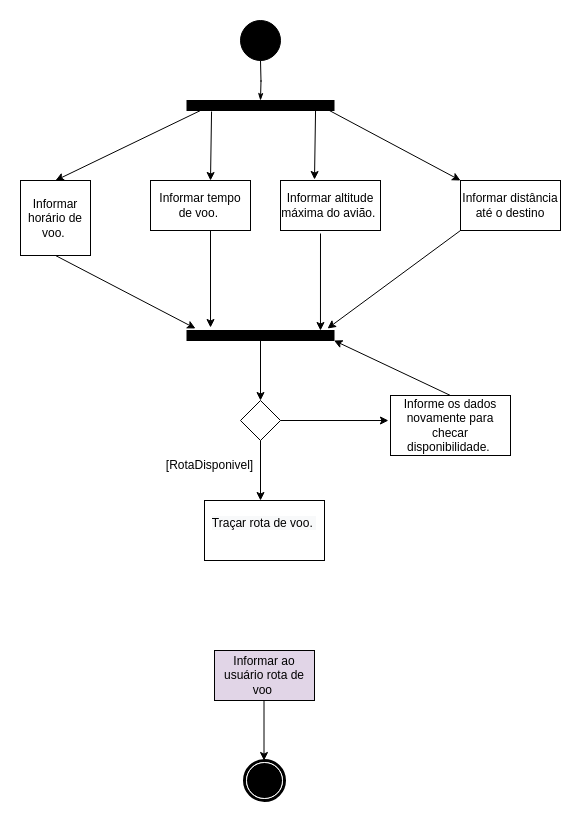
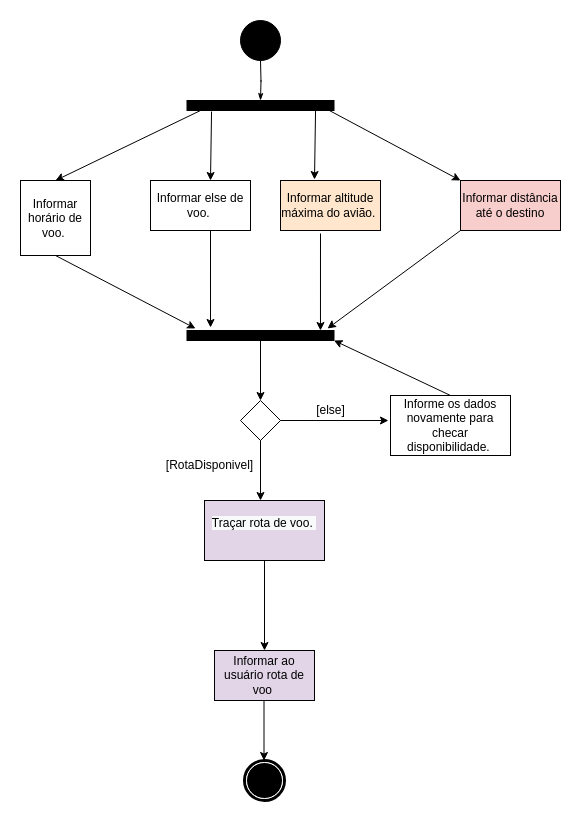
node "Informar tempo de voo.": label "Informar tempo de voo." -> "Informar else de voo."
node "Informar altitude máxima do avião.": fillcolor #ffffff -> #ffe6cc
node "Informar distância até o destino": fillcolor #ffffff -> #f8cecc
node "[else]": added
node "Traçar rota de voo.": fillcolor #ffffff -> #e1d5e7
edge "Traçar rota de voo." -> "Informar ao usuário rota de voo": added
